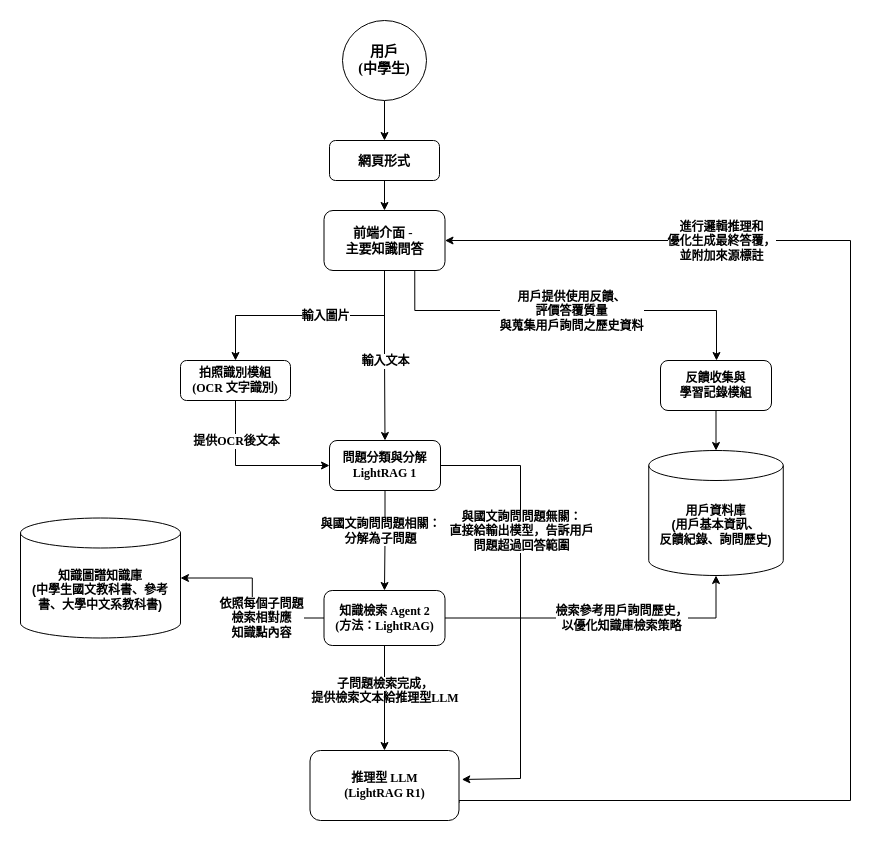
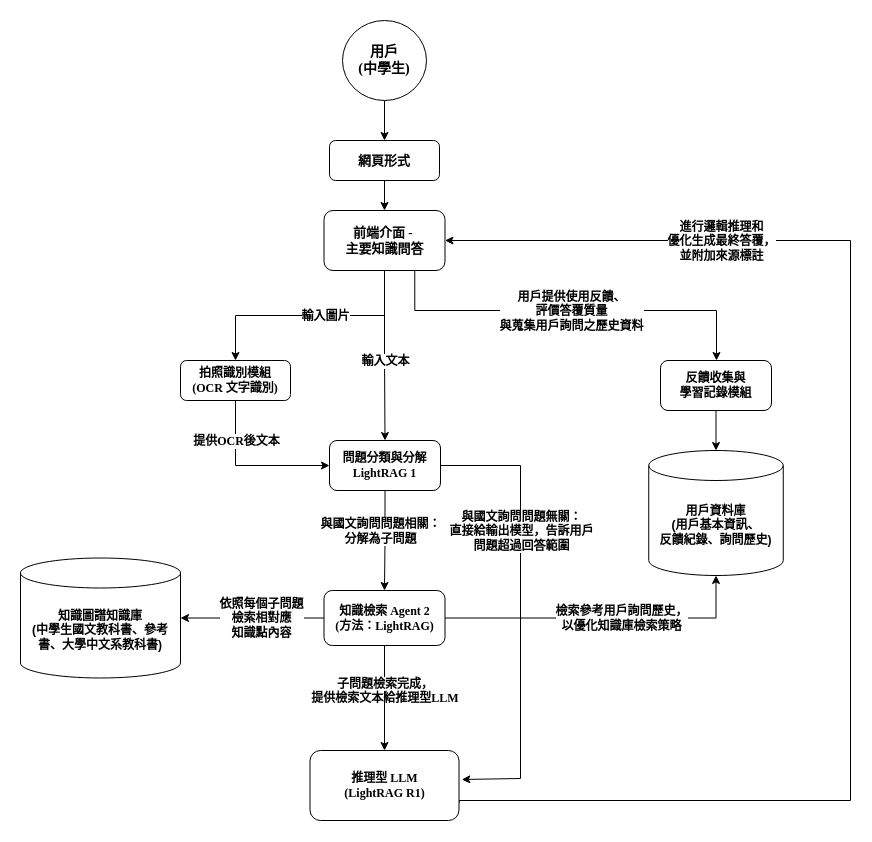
node "知識圖譜知識庫 (中學生國文教科書、參考書、大學中文系教科書)": moved (101, 578) -> (101, 618)
